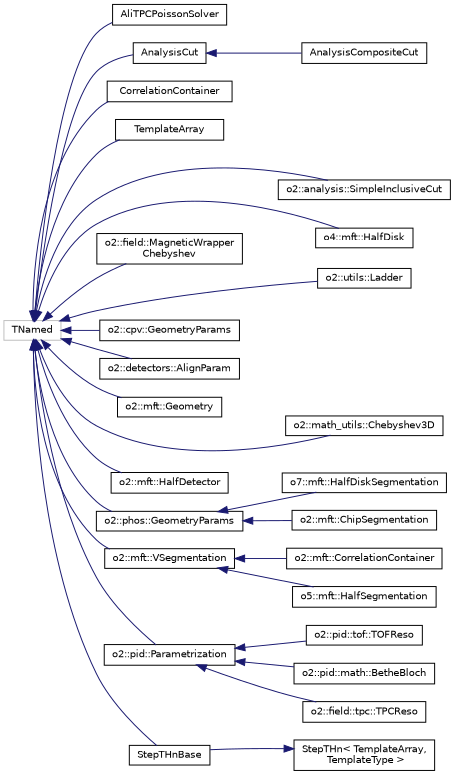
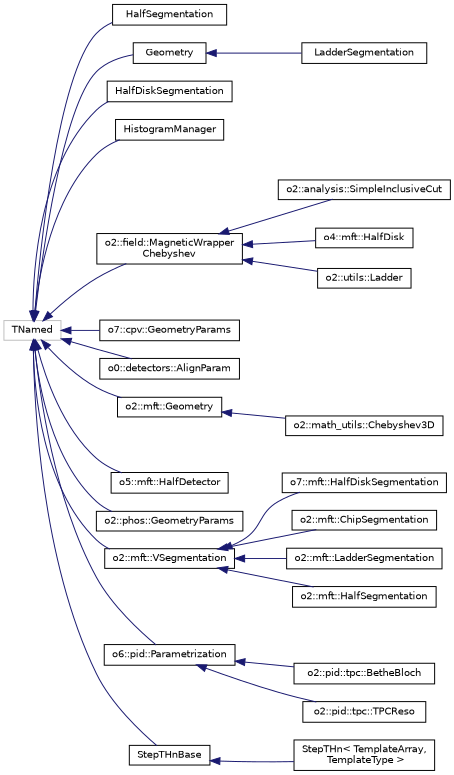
node "AliTPCPoissonSolver": label "AliTPCPoissonSolver" -> "HalfSegmentation"
node "AnalysisCut": label "AnalysisCut" -> "Geometry"
node "AnalysisCompositeCut": label "AnalysisCompositeCut" -> "LadderSegmentation"
node "CorrelationContainer": label "CorrelationContainer" -> "HalfDiskSegmentation"
node "TemplateArray": label "TemplateArray" -> "HistogramManager"
edge "o2::analysis::SimpleInclusiveCut" -> "TNamed": now "o2::analysis::SimpleInclusiveCut" -> "o2::field::MagneticWrapper Chebyshev"
edge "o4::mft::HalfDisk" -> "TNamed": now "o4::mft::HalfDisk" -> "o2::field::MagneticWrapper Chebyshev"
edge "o2::utils::Ladder" -> "TNamed": now "o2::utils::Ladder" -> "o2::field::MagneticWrapper Chebyshev"
node "o2::cpv::GeometryParams": label "o2::cpv::GeometryParams" -> "o7::cpv::GeometryParams"
node "o2::detectors::AlignParam": label "o2::detectors::AlignParam" -> "o0::detectors::AlignParam"
edge "o2::math_utils::Chebyshev3D" -> "TNamed": now "o2::math_utils::Chebyshev3D" -> "o2::mft::Geometry"
node "o2::mft::HalfDetector": label "o2::mft::HalfDetector" -> "o5::mft::HalfDetector"
edge "o7::mft::HalfDiskSegmentation" -> "o2::phos::GeometryParams": now "o7::mft::HalfDiskSegmentation" -> "o2::mft::VSegmentation"
edge "o2::mft::ChipSegmentation" -> "o2::phos::GeometryParams": now "o2::mft::ChipSegmentation" -> "o2::mft::VSegmentation"
node "o2::mft::CorrelationContainer": label "o2::mft::CorrelationContainer" -> "o2::mft::LadderSegmentation"
node "o5::mft::HalfSegmentation": label "o5::mft::HalfSegmentation" -> "o2::mft::HalfSegmentation"
node "o2::pid::tof::TOFReso": removed
node "o2::pid::Parametrization": label "o2::pid::Parametrization" -> "o6::pid::Parametrization"
node "o2::pid::math::BetheBloch": label "o2::pid::math::BetheBloch" -> "o2::pid::tpc::BetheBloch"
node "o2::field::tpc::TPCReso": label "o2::field::tpc::TPCReso" -> "o2::pid::tpc::TPCReso"
edge "StepTHnBase" -> "StepTHn< TemplateArray, TemplateType >": reversed
